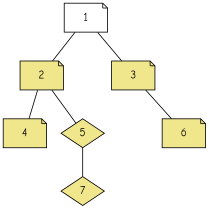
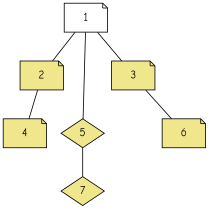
edge "2" -- "5": now "1" -- "5"
